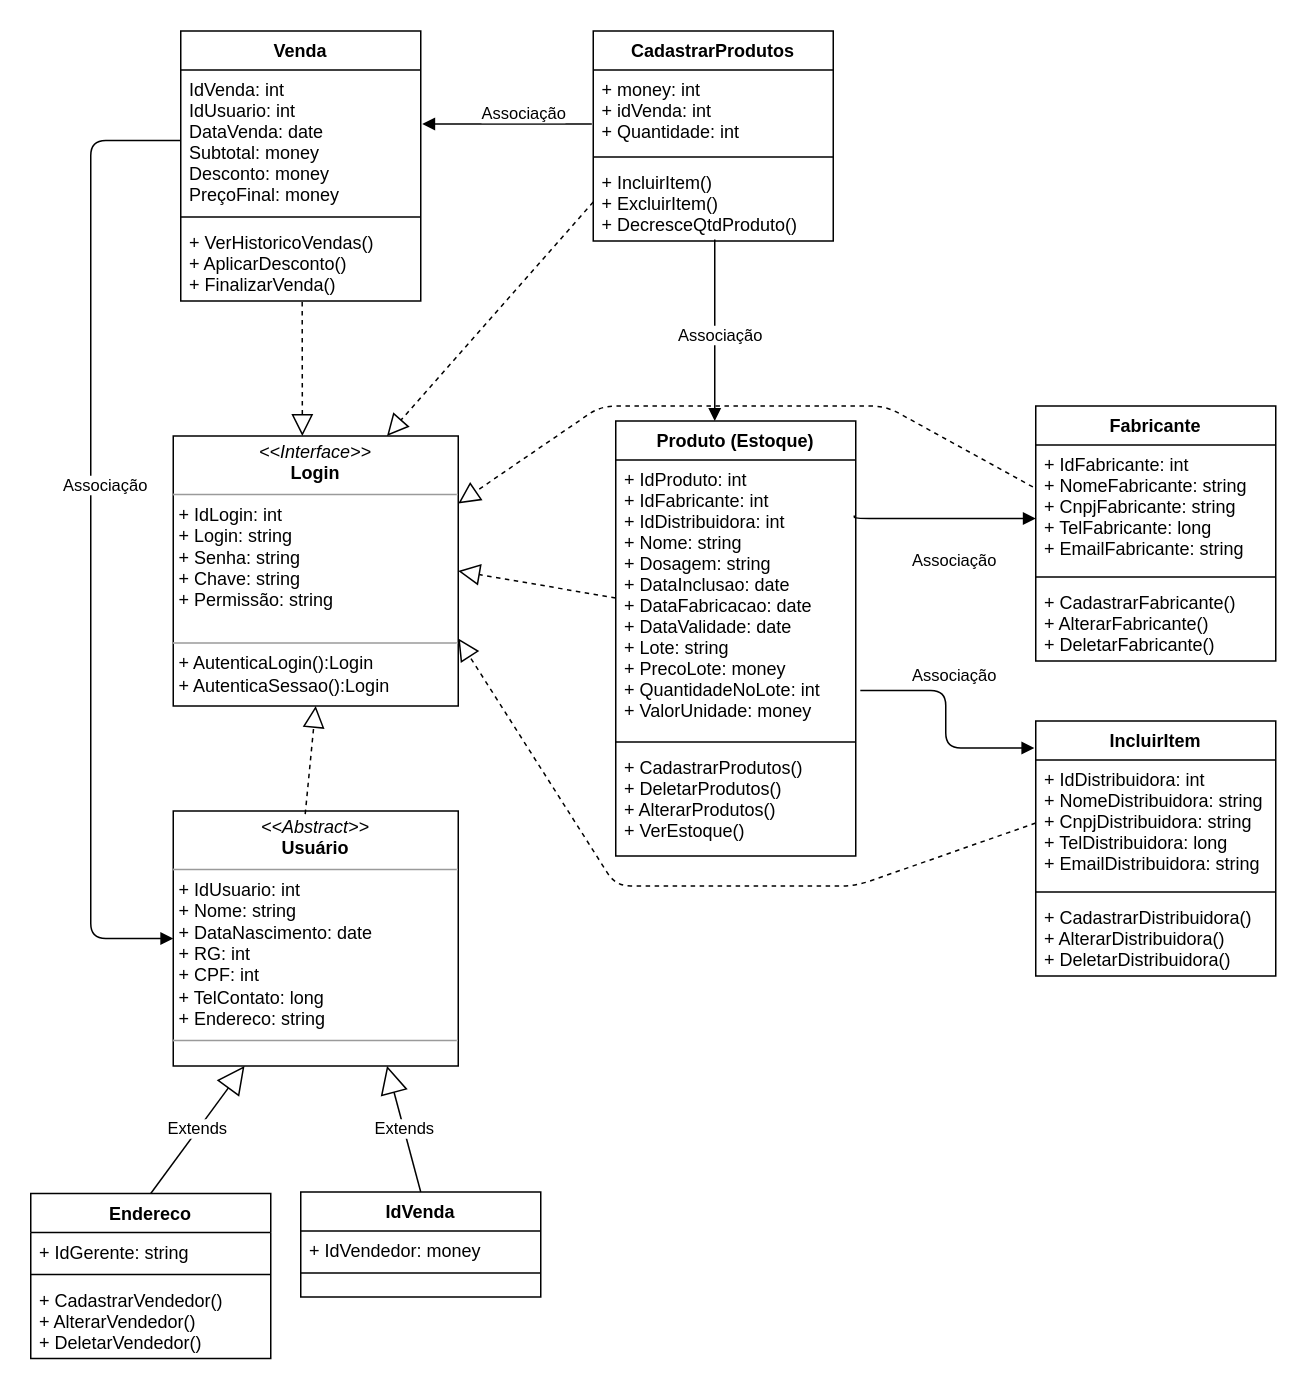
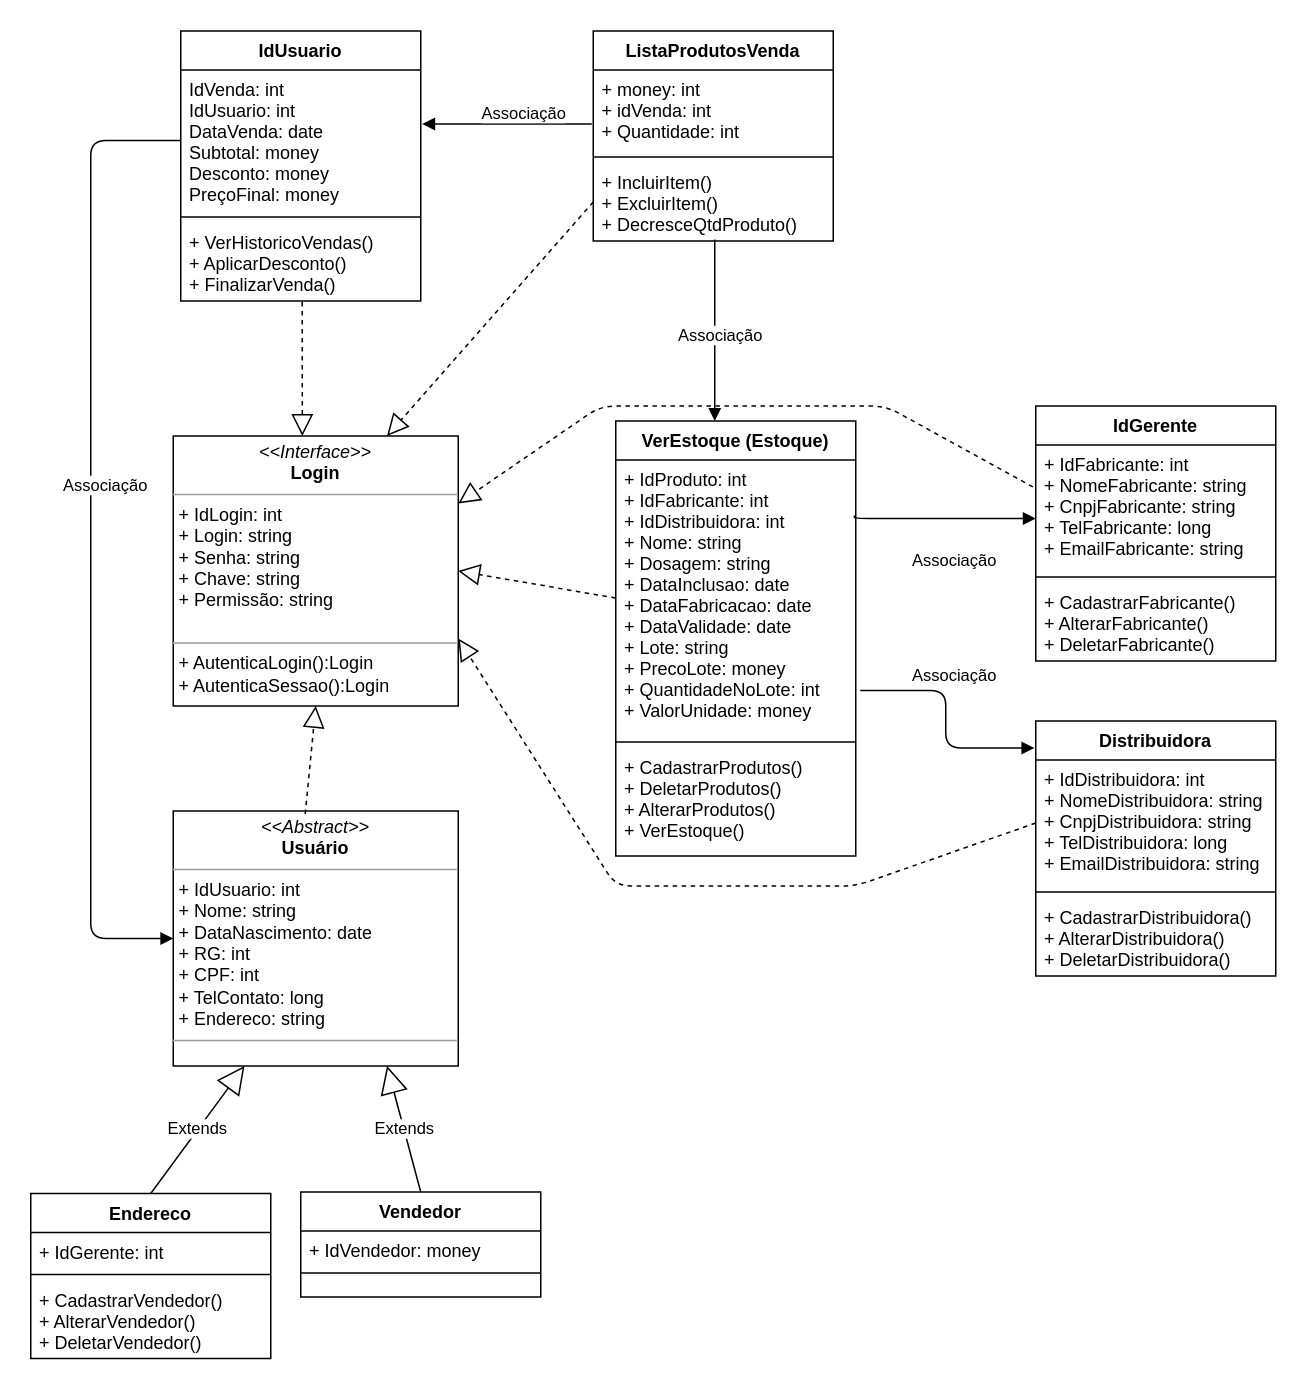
node "Venda": label "Venda" -> "IdUsuario"
node "CadastrarProdutos": label "CadastrarProdutos" -> "ListaProdutosVenda"
node "Fabricante": label "Fabricante" -> "IdGerente"
node "Produto (Estoque)": label "Produto (Estoque)" -> "VerEstoque (Estoque)"
node "IncluirItem": label "IncluirItem" -> "Distribuidora"
node "IdVenda": label "IdVenda" -> "Vendedor"
node "+ IdGerente: string": label "+ IdGerente: string" -> "+ IdGerente: int"
